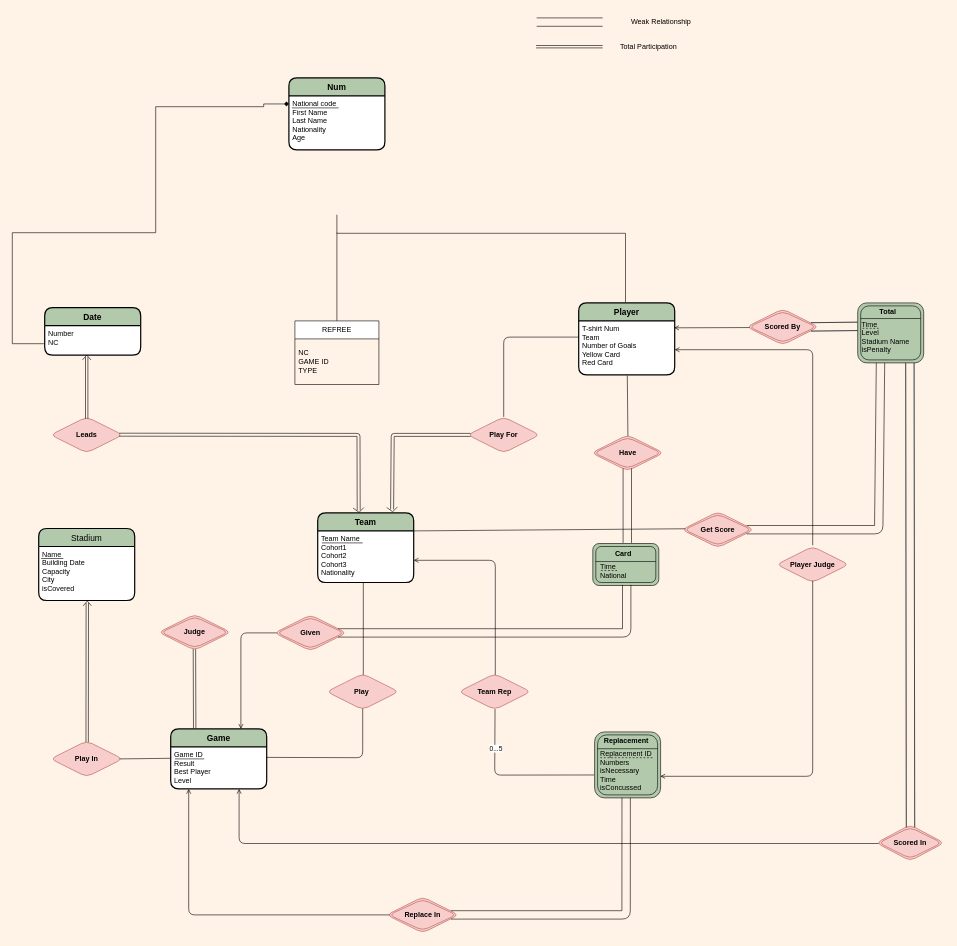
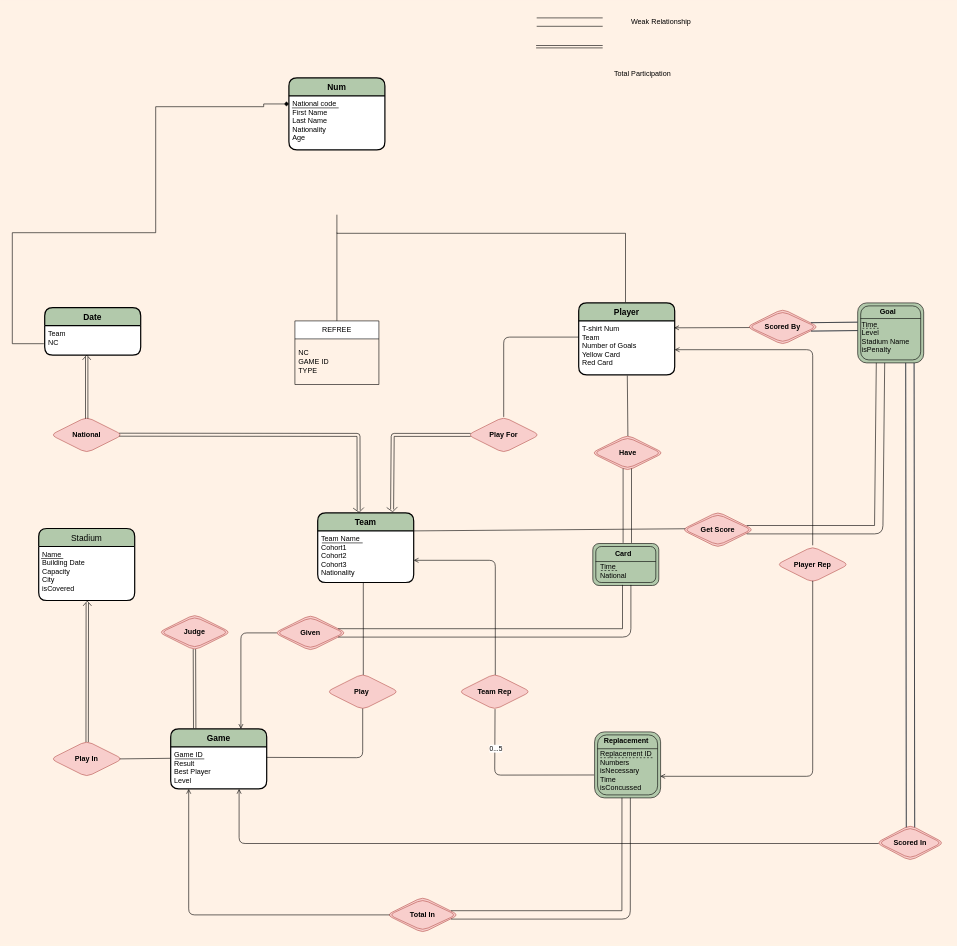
node "Total Participation": moved (648, 47) -> (642, 74)
node "Total": label "Total" -> "Goal"
node "Number NC": label "Number NC" -> "Team NC"
node "Leads": label "Leads" -> "National"
node "Player Judge": label "Player Judge" -> "Player Rep"
node "Replace In": label "Replace In" -> "Total In"
